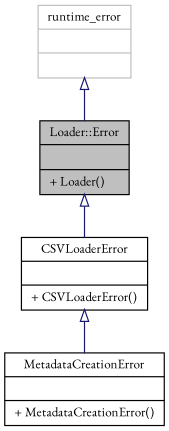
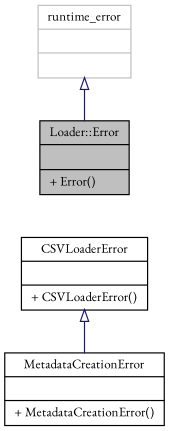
node "Loader::Error": text "+ Loader()" -> "+ Error()"
edge "CSVLoaderError" -> "Loader::Error": removed
